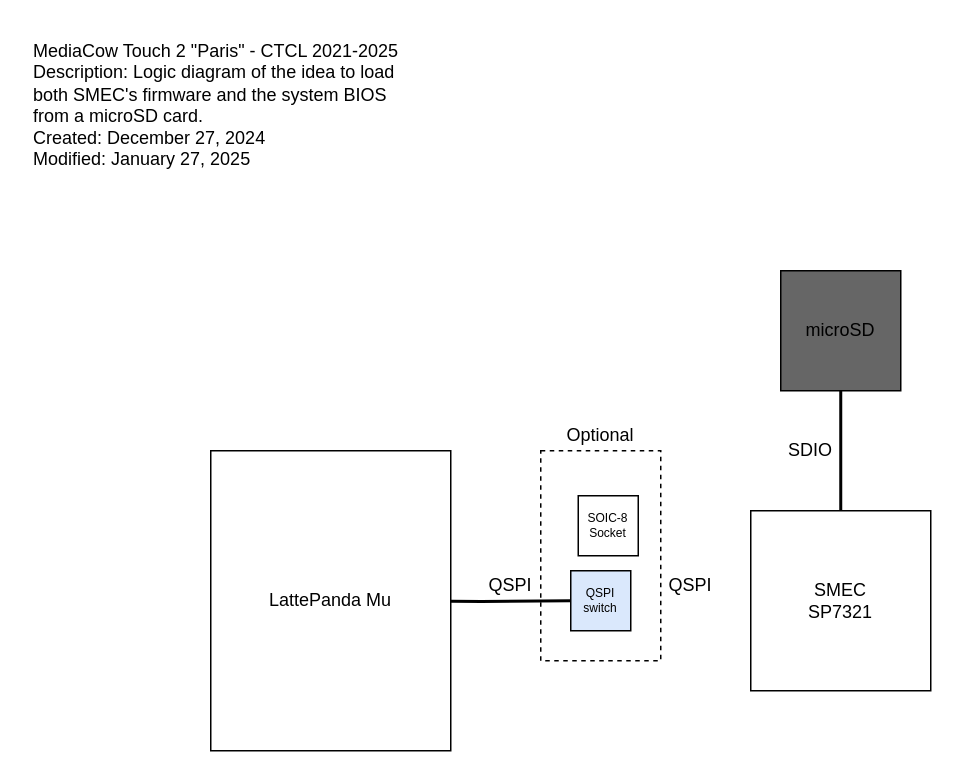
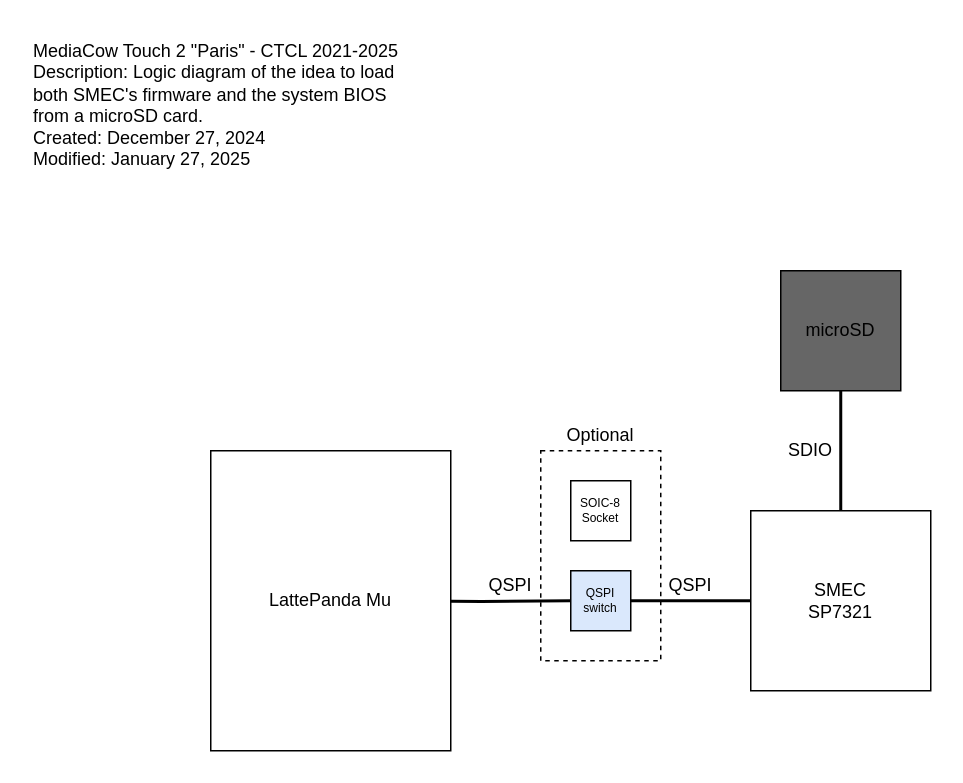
node "SOIC-8Socket": moved (608, 526) -> (601, 511)
edge "QSPIswitch" -- "SMEC SP7321": added
